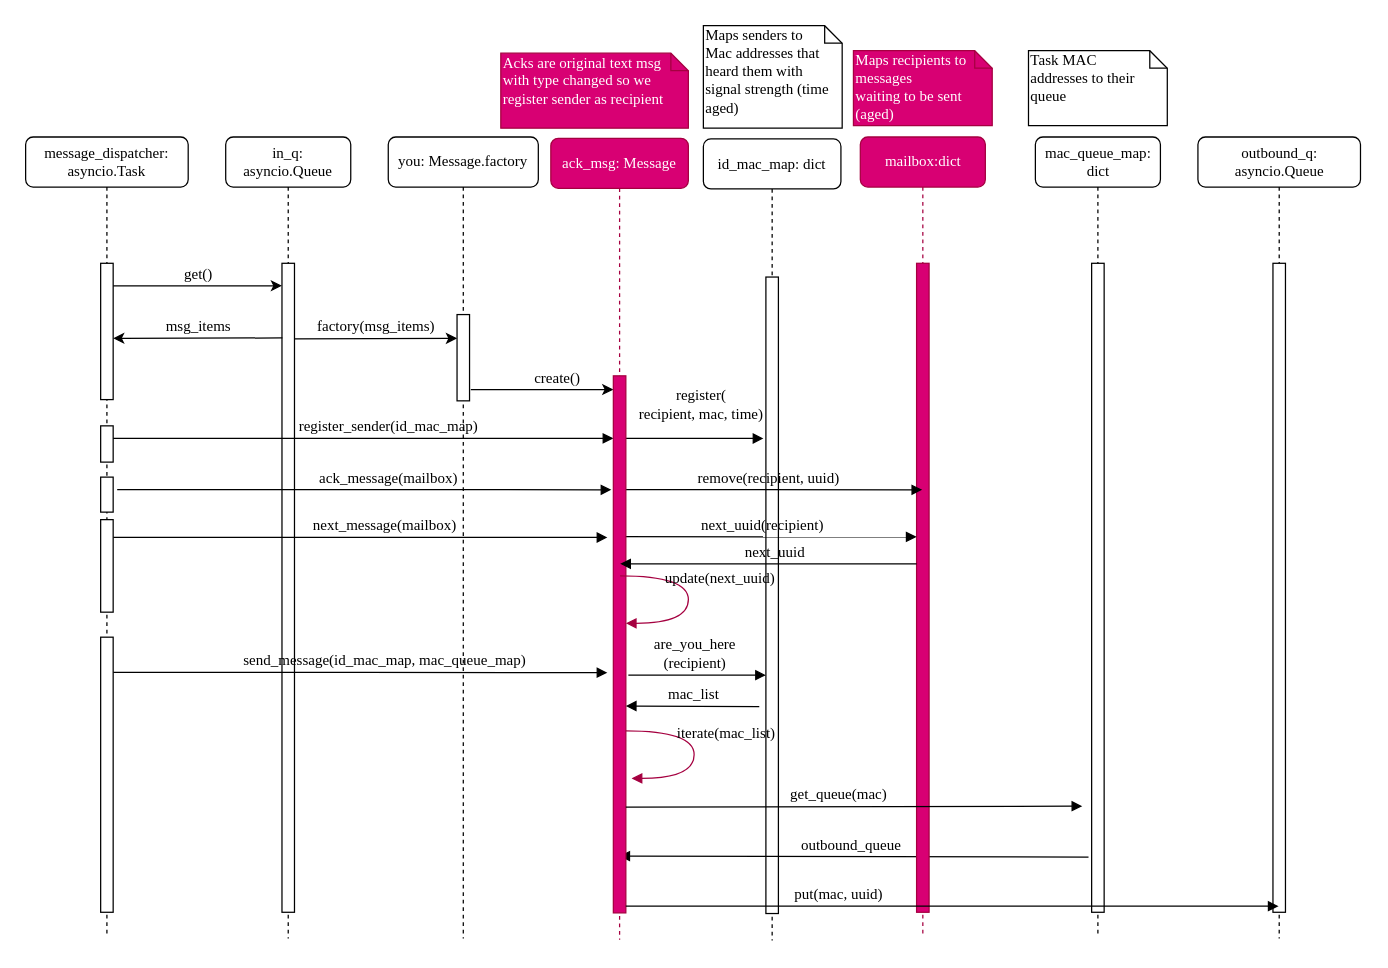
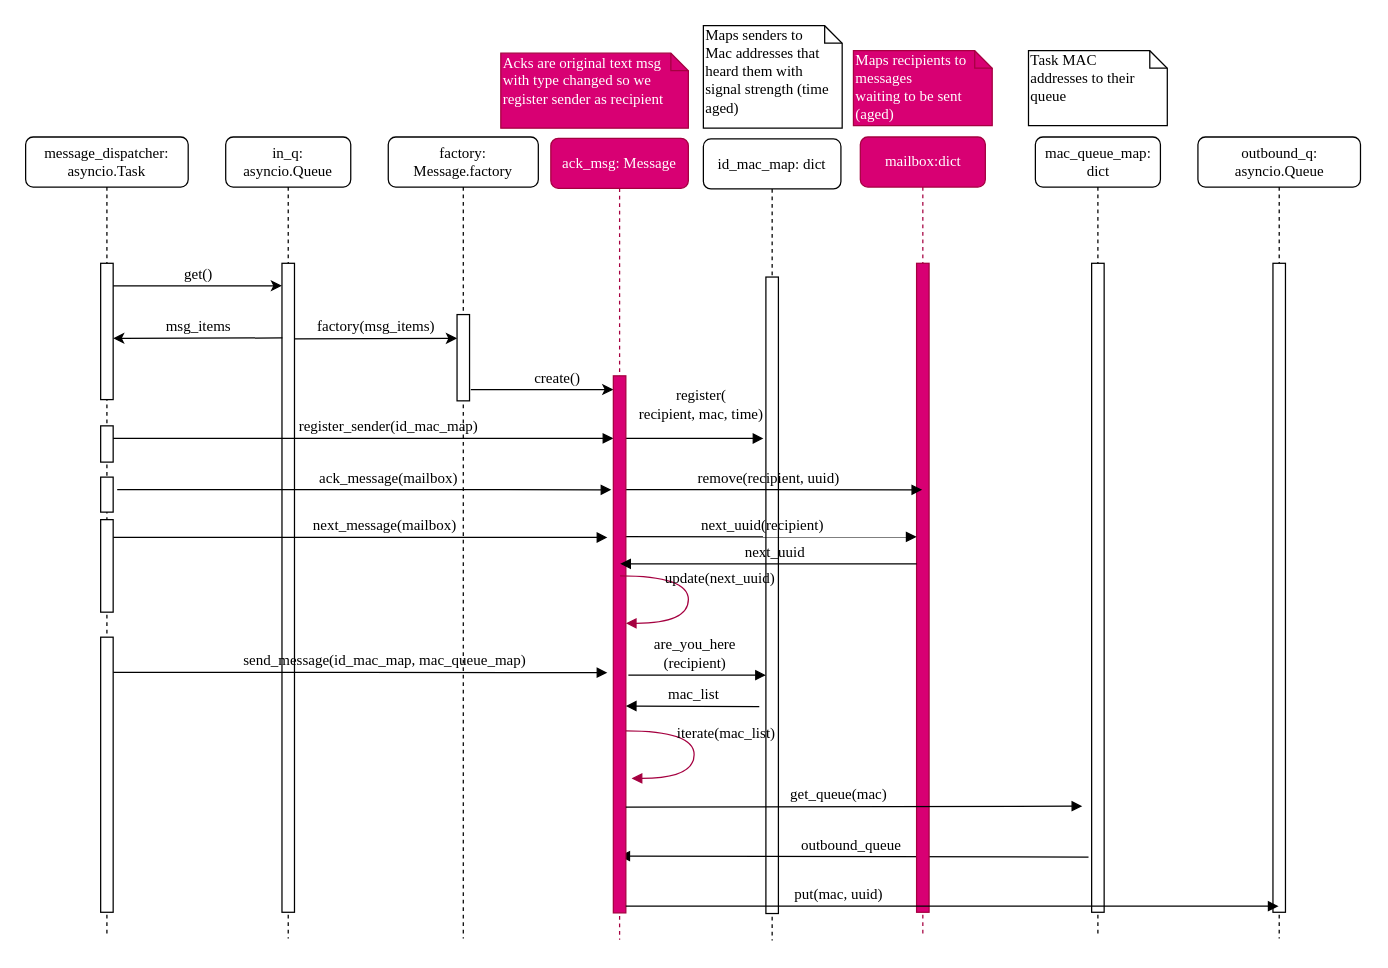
node "you: Message.factory": label "you: Message.factory" -> "factory: Message.factory"
